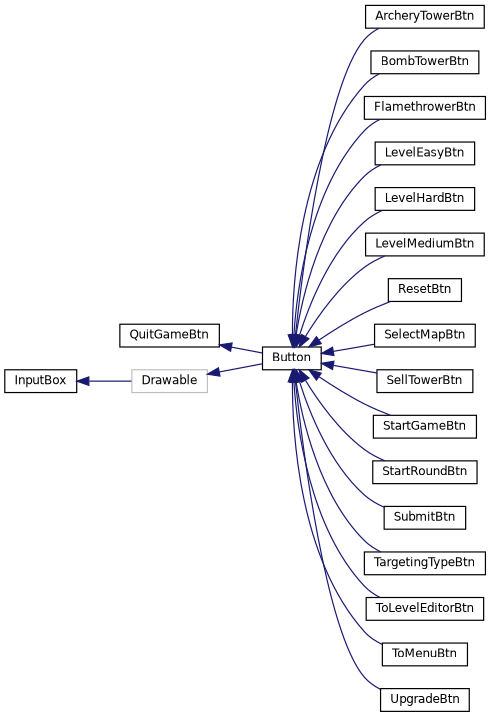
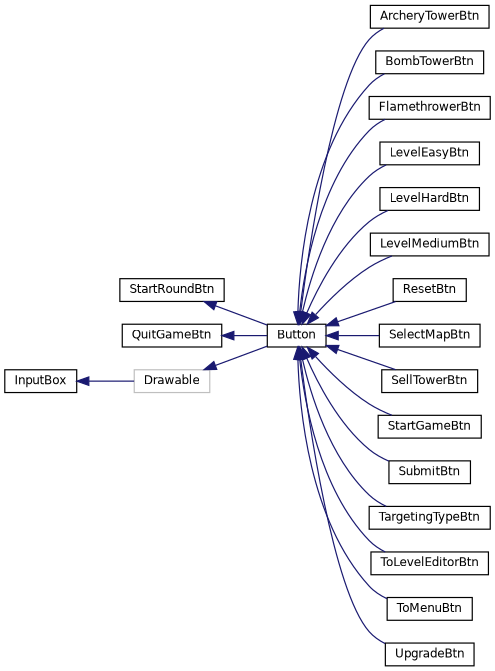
edge "StartRoundBtn" -> "Button": reversed
